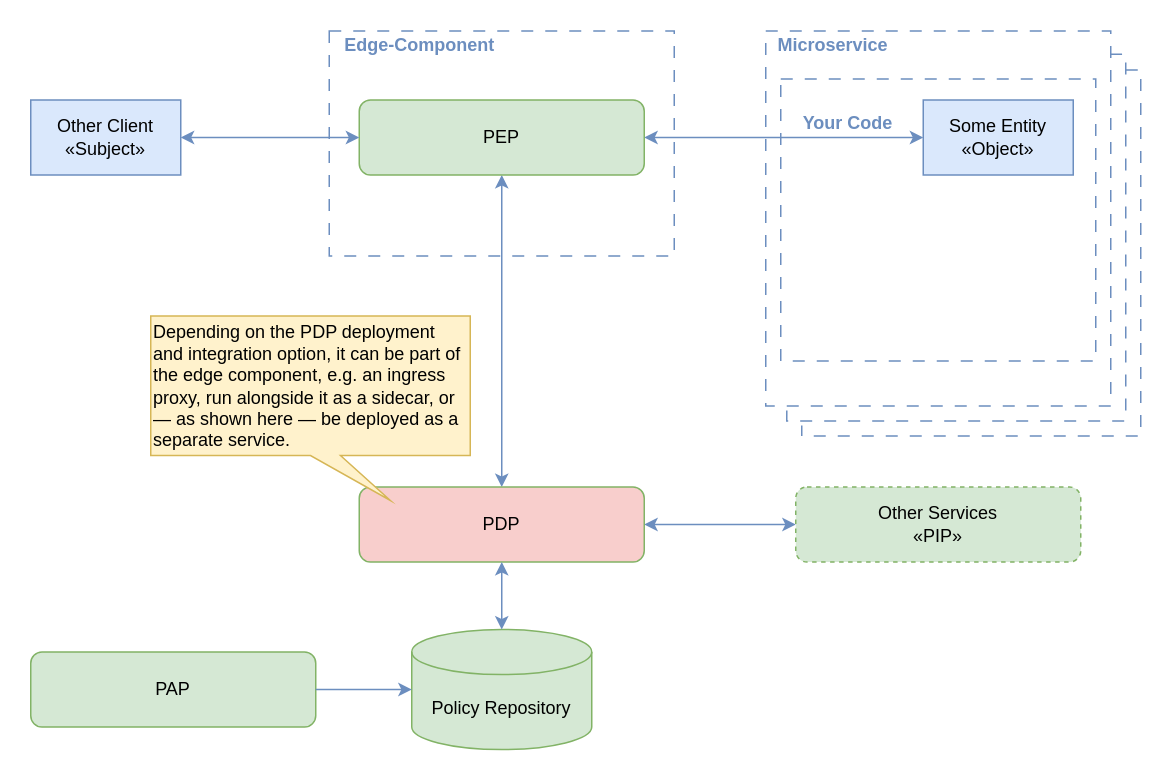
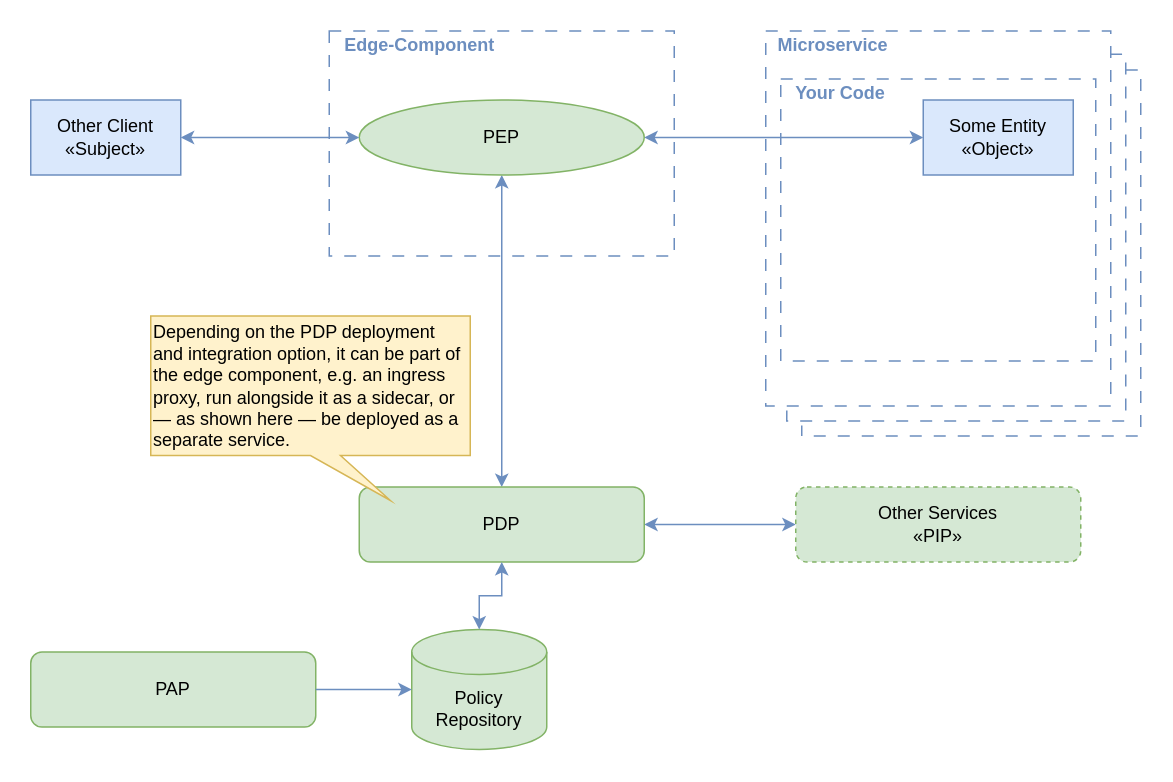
node "Your Code": moved (848, 123) -> (841, 93)
node "PEP": shape rounded rectangle -> ellipse
node "PDP": fillcolor #f8cecc -> #d5e8d4
node "Policy Repository": size 180x120 -> 135x120
